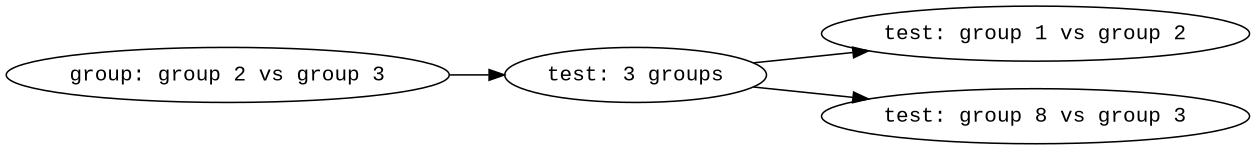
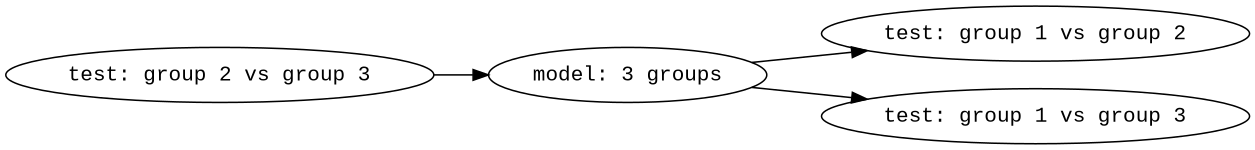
node "group: group 2 vs group 3": label "group: group 2 vs group 3" -> "test: group 2 vs group 3"
node "test: 3 groups": label "test: 3 groups" -> "model: 3 groups"
node "test: group 8 vs group 3": label "test: group 8 vs group 3" -> "test: group 1 vs group 3"
